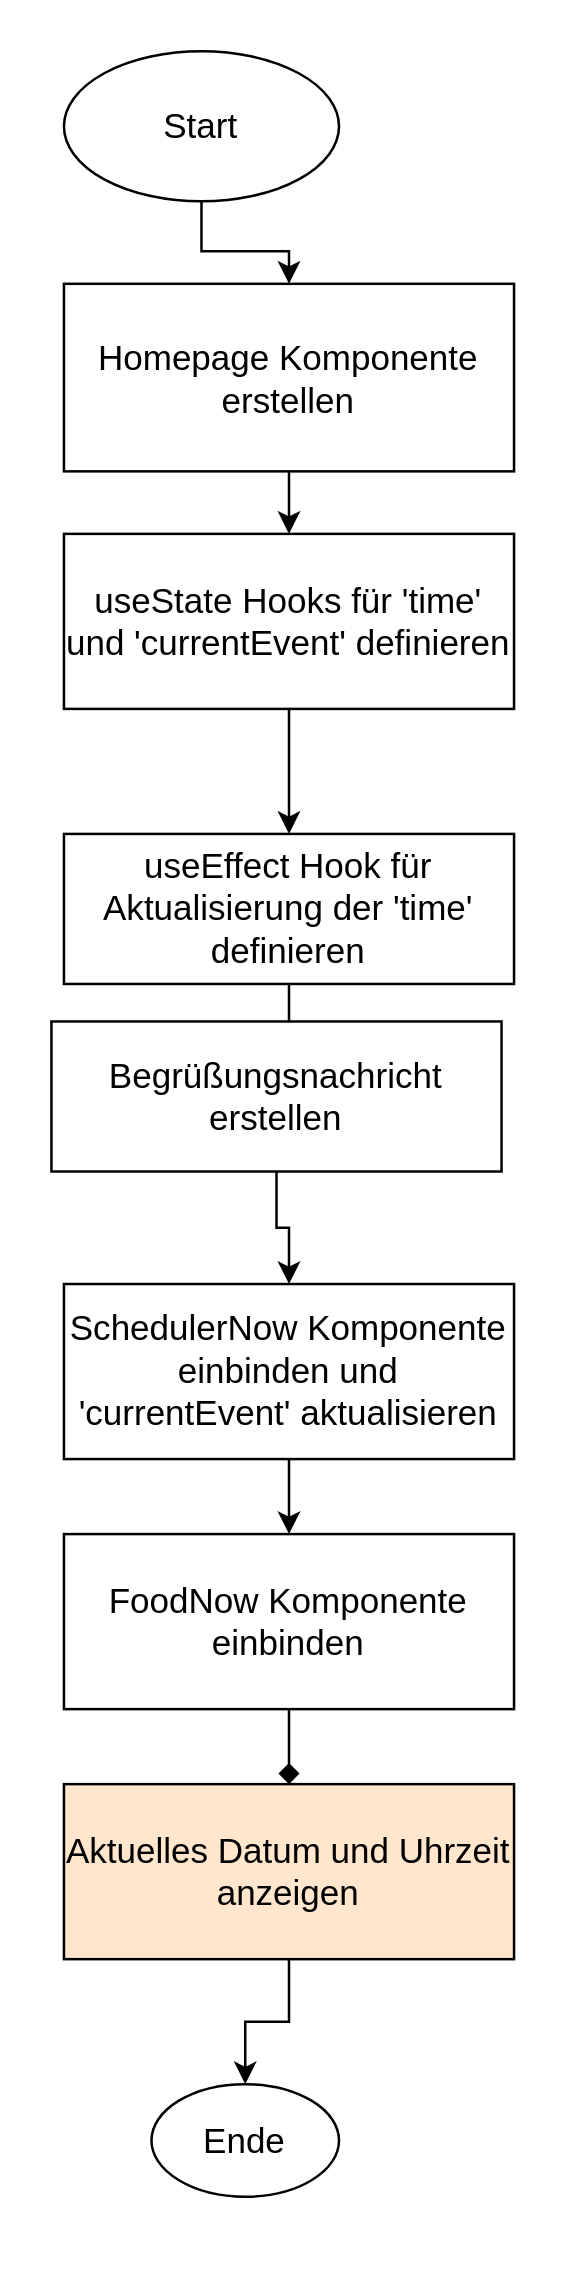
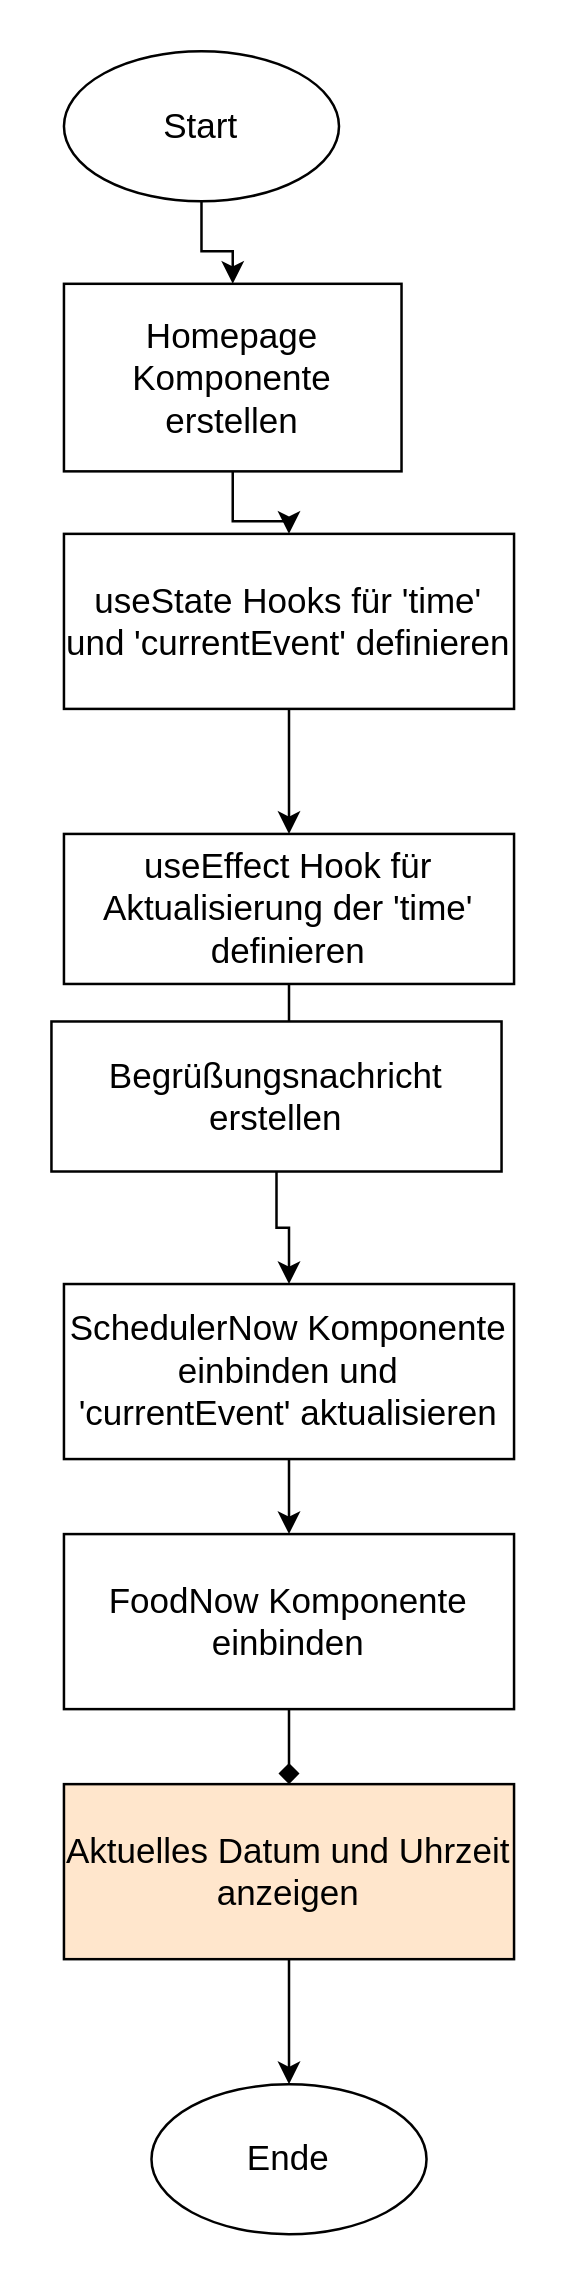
node "Homepage Komponente erstellen": size 450x188 -> 338x188
node "Ende": size 188x113 -> 275x150
